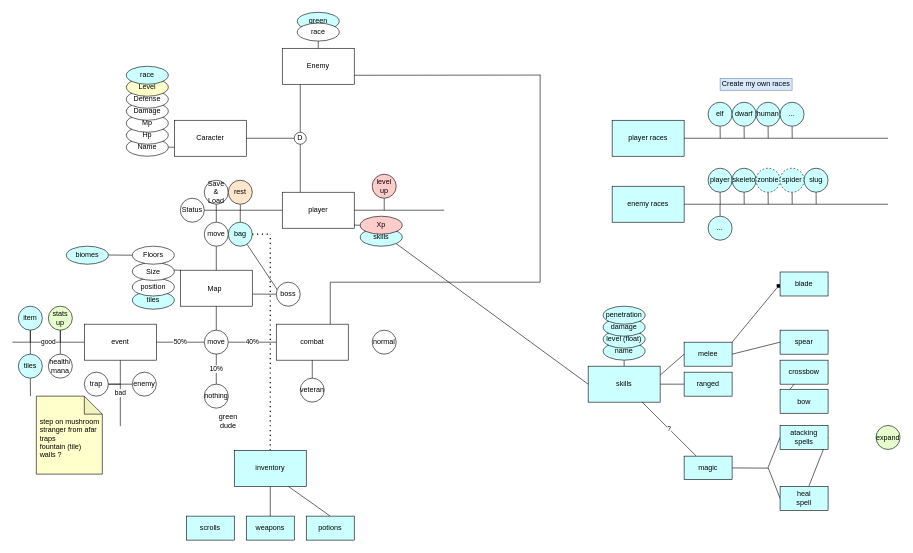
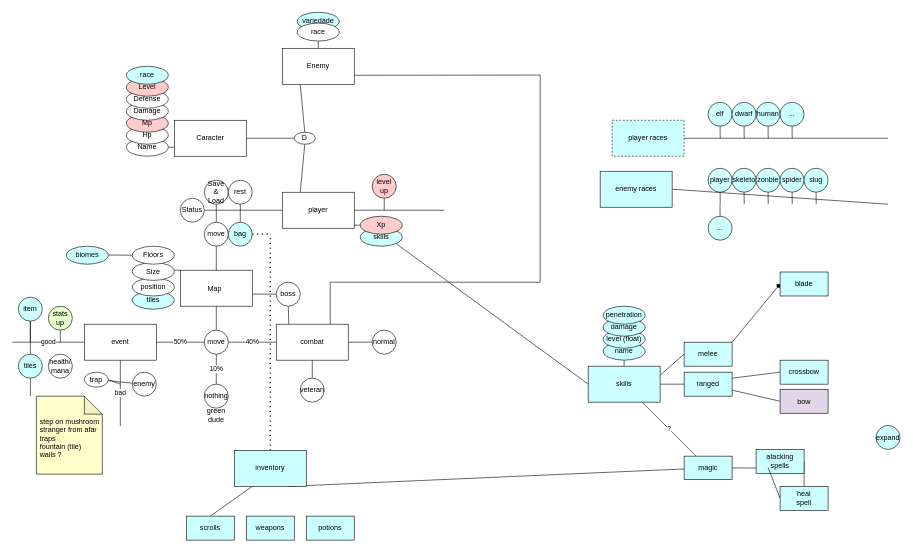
node "green": label "green" -> "variedade"
node "Create my own races": removed
node "Level": fillcolor #ffffcc -> #ffcccc
node "Mp": fillcolor #ffffff -> #ffcccc
node "D": size 12x12 -> 21x12
node "player races": style solid -> dashed
node "zonbie": style dashed -> solid
node "spider": style dashed -> solid
node "rest": fillcolor #ffe6cc -> #ffffff
node "enemy races": moved (648, 204) -> (636, 189)
edge "bag" -- "boss": now "combat" -- "boss"
node "item": moved (30, 318) -> (30, 309)
edge "combat" -- "normal": added
node "spear": removed
edge "spear" -- "melee": removed
edge "stats up" -- "health/ mana": removed
edge "crossbow" -- "ranged": added
node "trap": size 24x24 -> 24x15
edge "crossbow" -- "bow": now "ranged" -- "bow"
node "bow": fillcolor #ccffff -> #e1d5e7
node "green dude": moved (228, 422) -> (216, 416)
node "atacking spells": moved (804, 438) -> (780, 462)
node "expand": fillcolor #e6ffcc -> #ccffff
edge "inventory" -- "scrolls": added
edge "inventory" -- "weapons": removed
edge "inventory" -- "potions": now "inventory" -- "magic"
